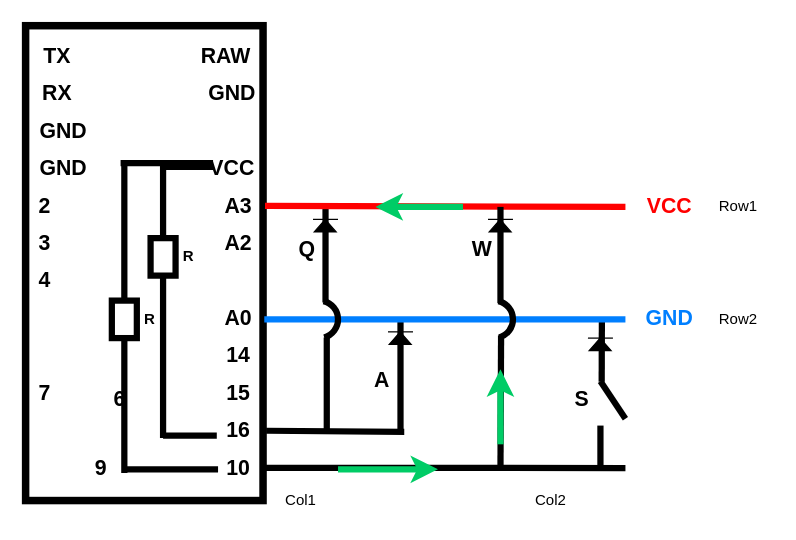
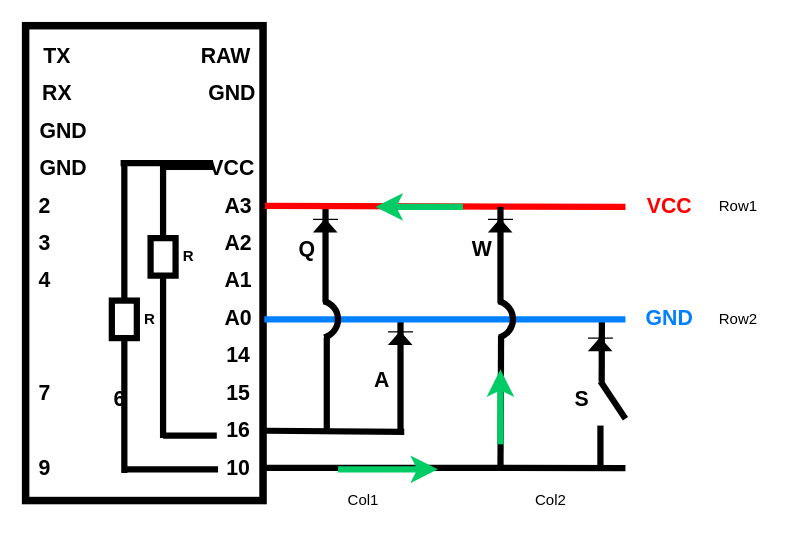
node "A1": added
node "9": moved (101, 469) -> (44, 469)
node "Col1": moved (301, 501) -> (363, 501)
